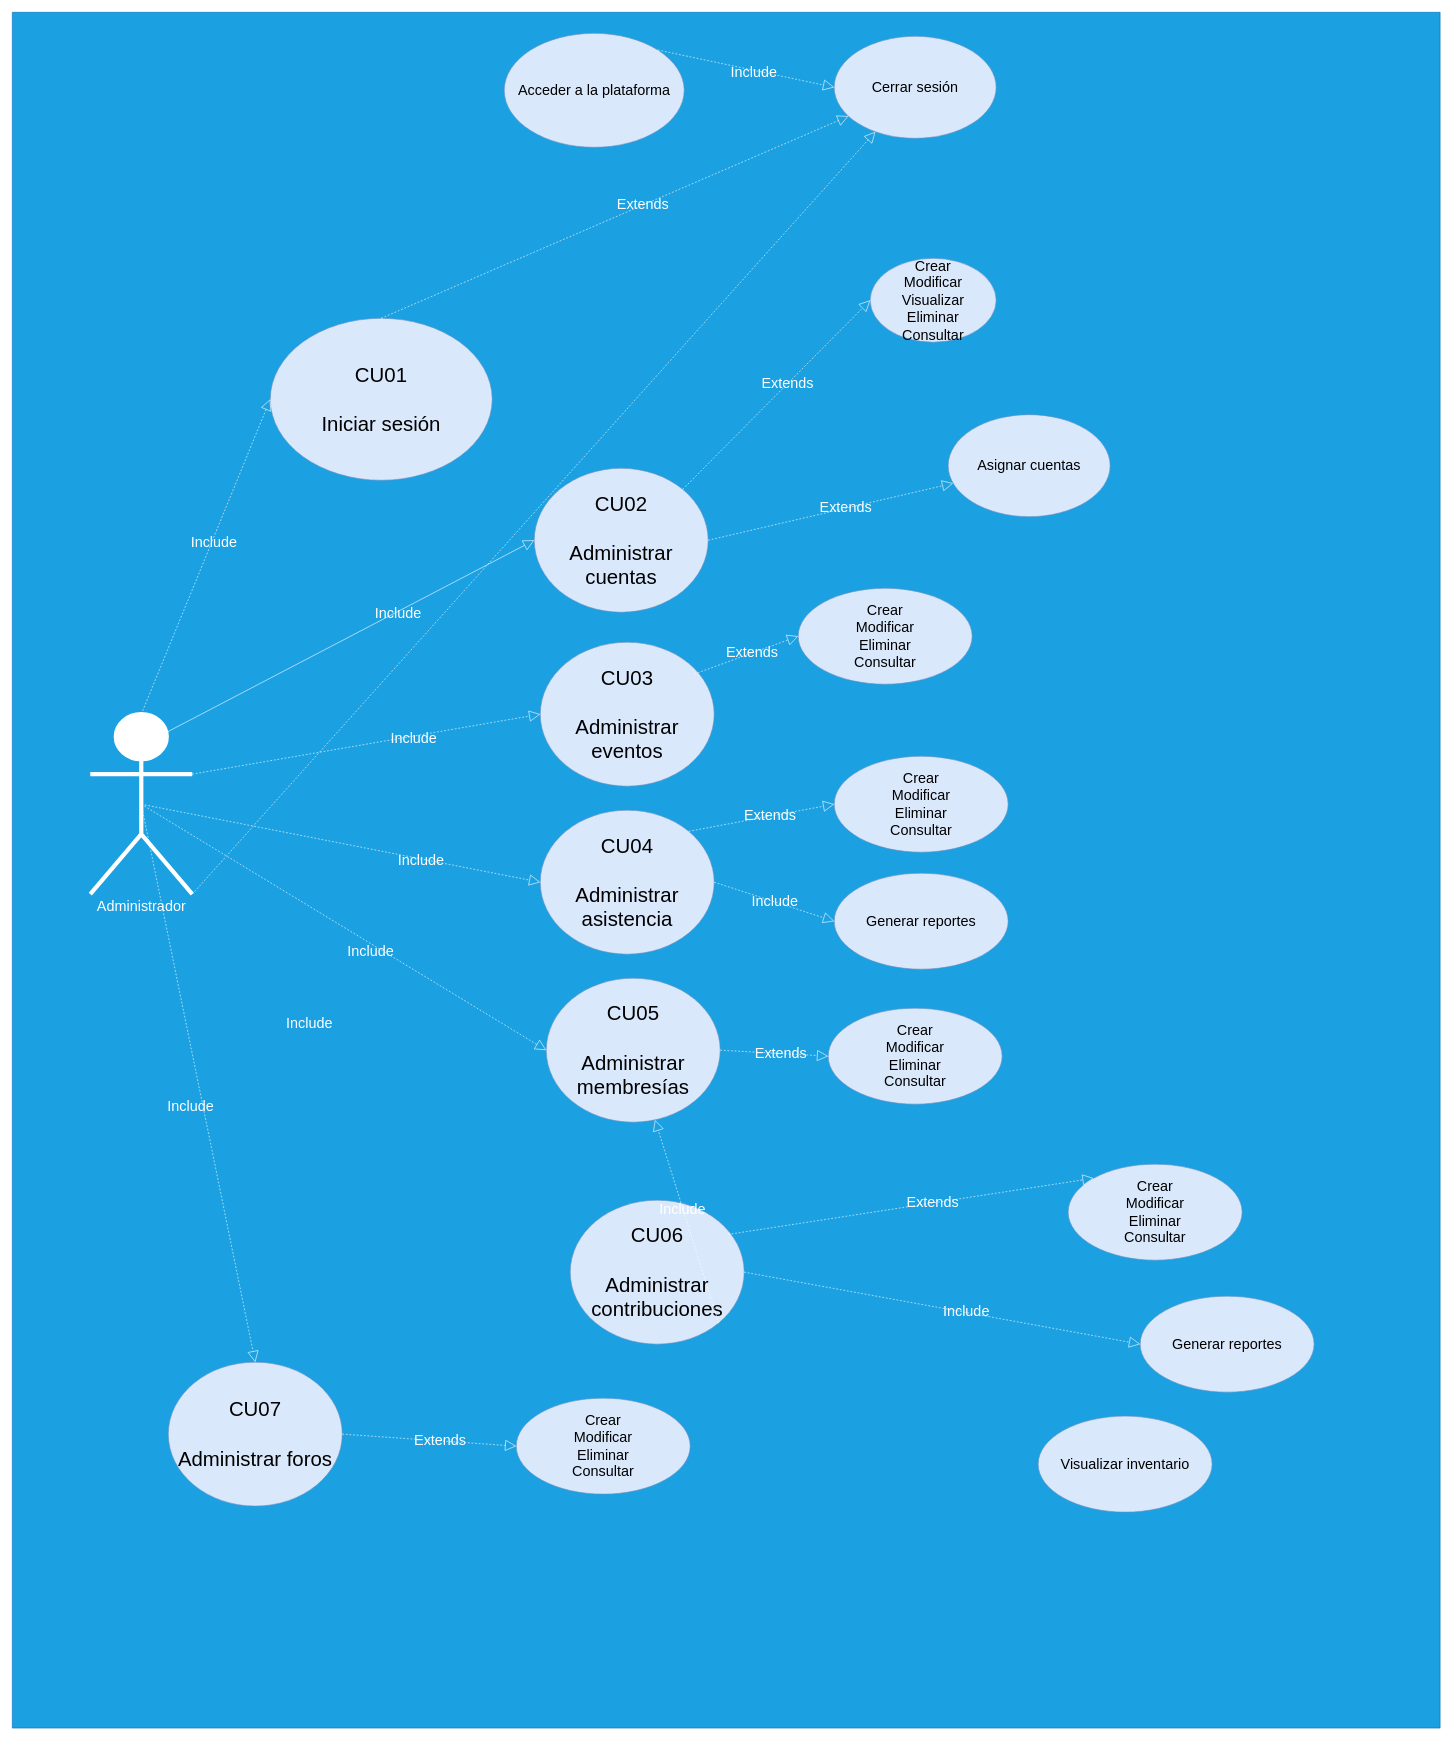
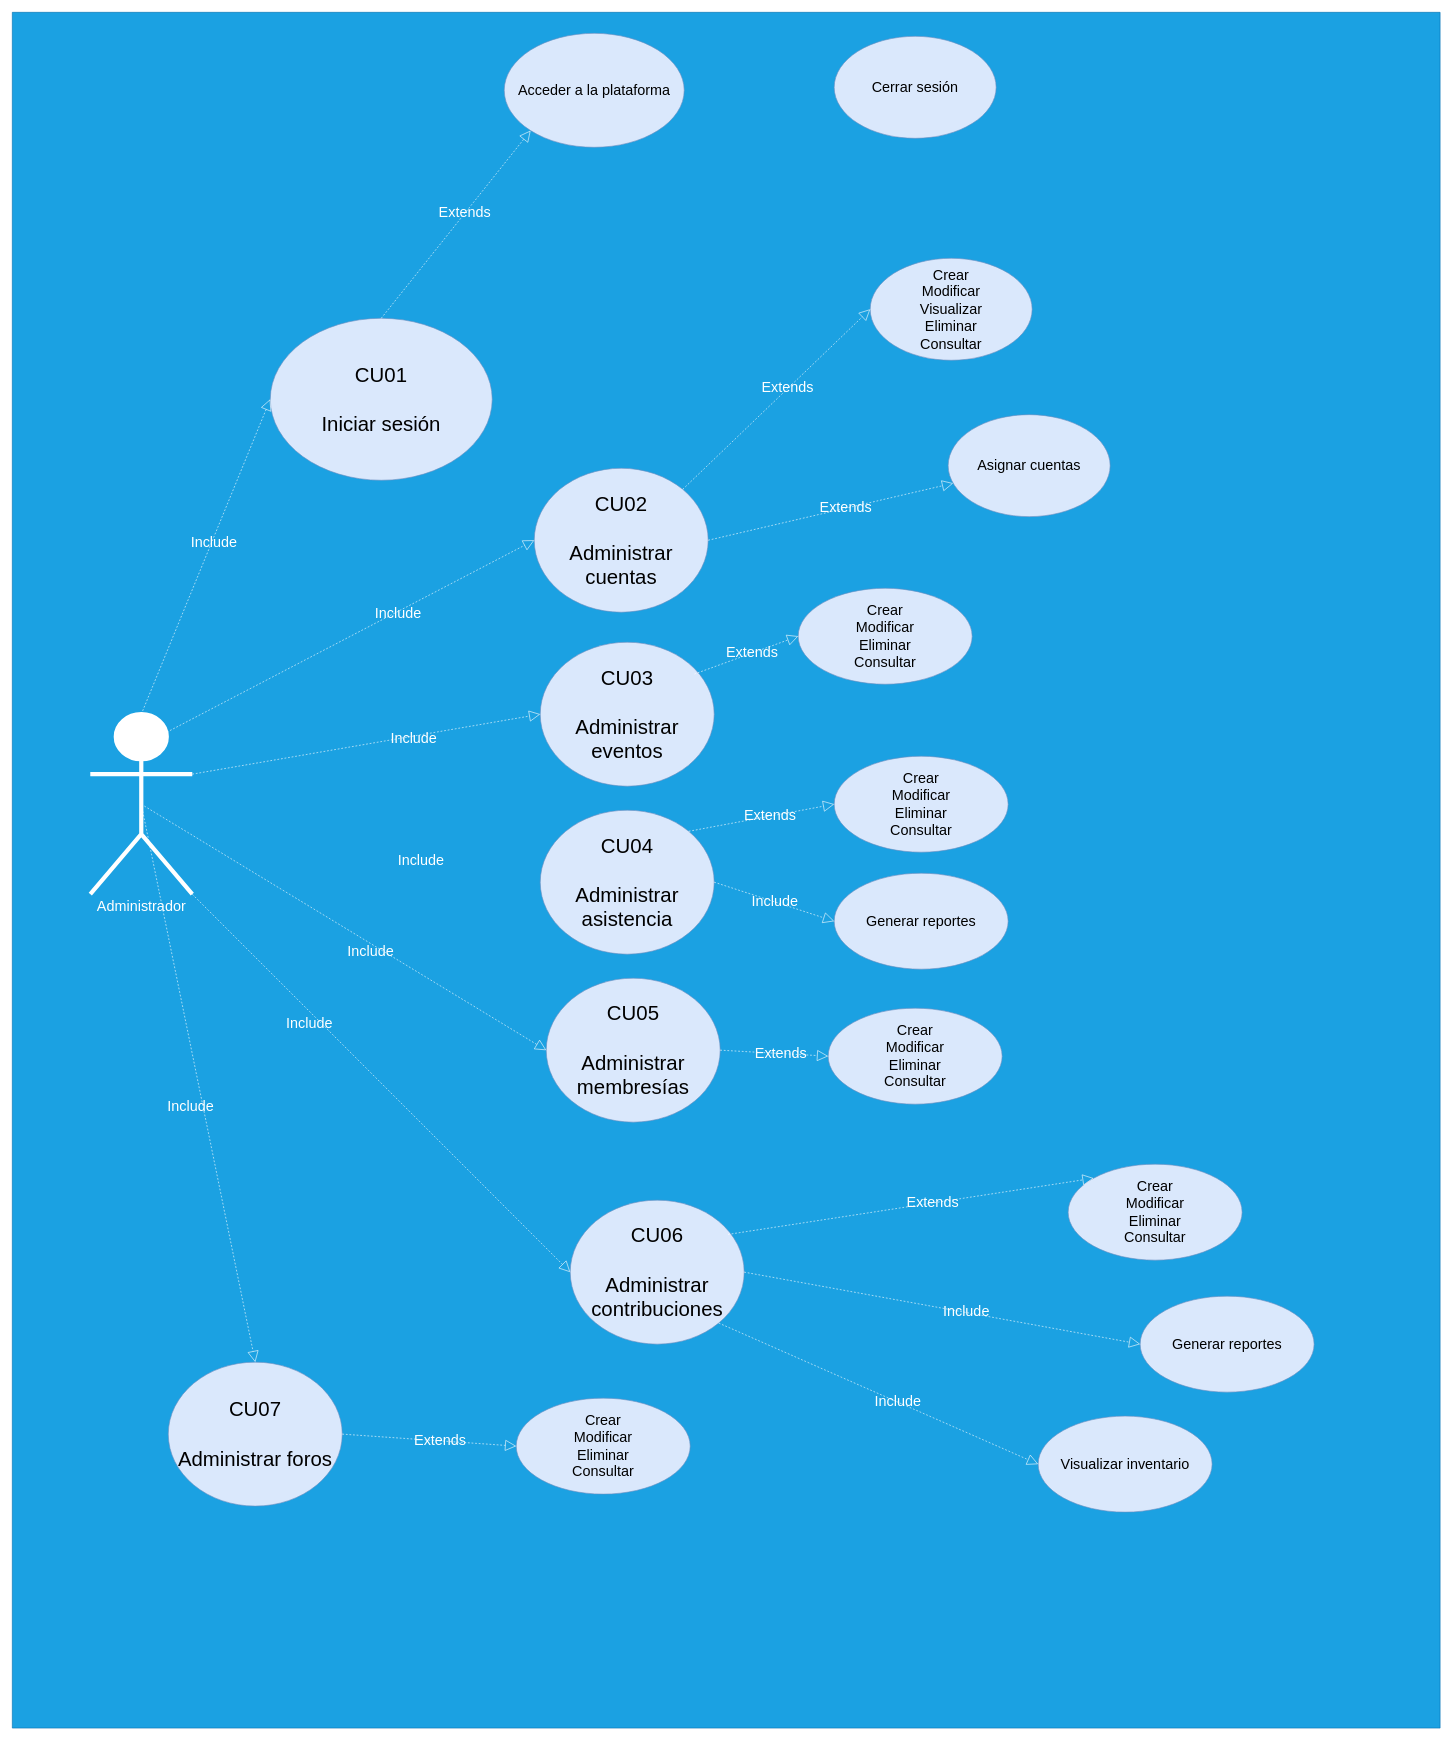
edge "Acceder a la plataforma" -> "Cerrar sesión": removed, label "Include"
edge "CU01 Iniciar sesión" -> "Cerrar sesión": now "CU01 Iniciar sesión" -> "Acceder a la plataforma"
node "Crear Modificar Visualizar Eliminar Consultar": size 126x84 -> 162x102
edge "Administrador" -> "Cerrar sesión": now "Administrador" -> "CU06 Administrar contribuciones"
edge "Administrador" -> "CU02 Administrar cuentas": style solid -> dashed
edge "Administrador" -> "CU04 Administrar asistencia": removed
edge "CU06 Administrar contribuciones" -> "CU05 Administrar membresías": now "CU06 Administrar contribuciones" -> "Visualizar inventario"
